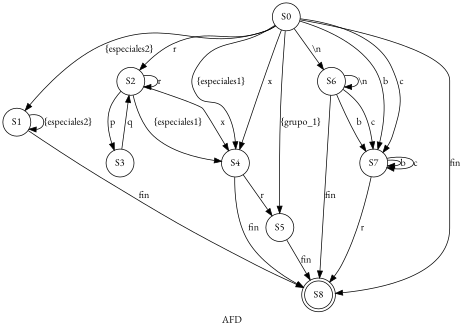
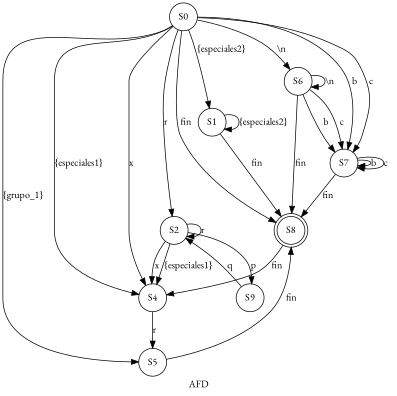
node "S3": label "S3" -> "S9"
edge "S7" -> "S8": label "r" -> "fin"
edge "S4" -> "S8": reversed
